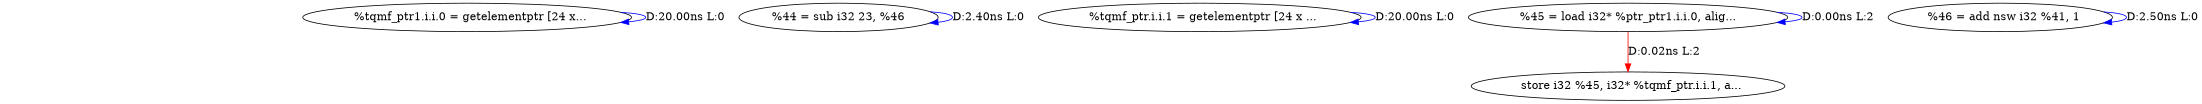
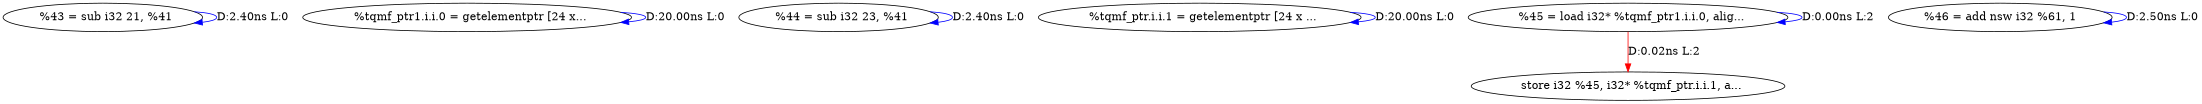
node "%43 = sub i32 21, %41": added
node "%44 = sub i32 23, %46": label "%44 = sub i32 23, %46" -> "%44 = sub i32 23, %41"
node "%45 = load i32* %ptr_ptr1.i.i.0, alig...": label "%45 = load i32* %ptr_ptr1.i.i.0, alig..." -> "%45 = load i32* %tqmf_ptr1.i.i.0, alig..."
node "%46 = add nsw i32 %41, 1": label "%46 = add nsw i32 %41, 1" -> "%46 = add nsw i32 %61, 1"
